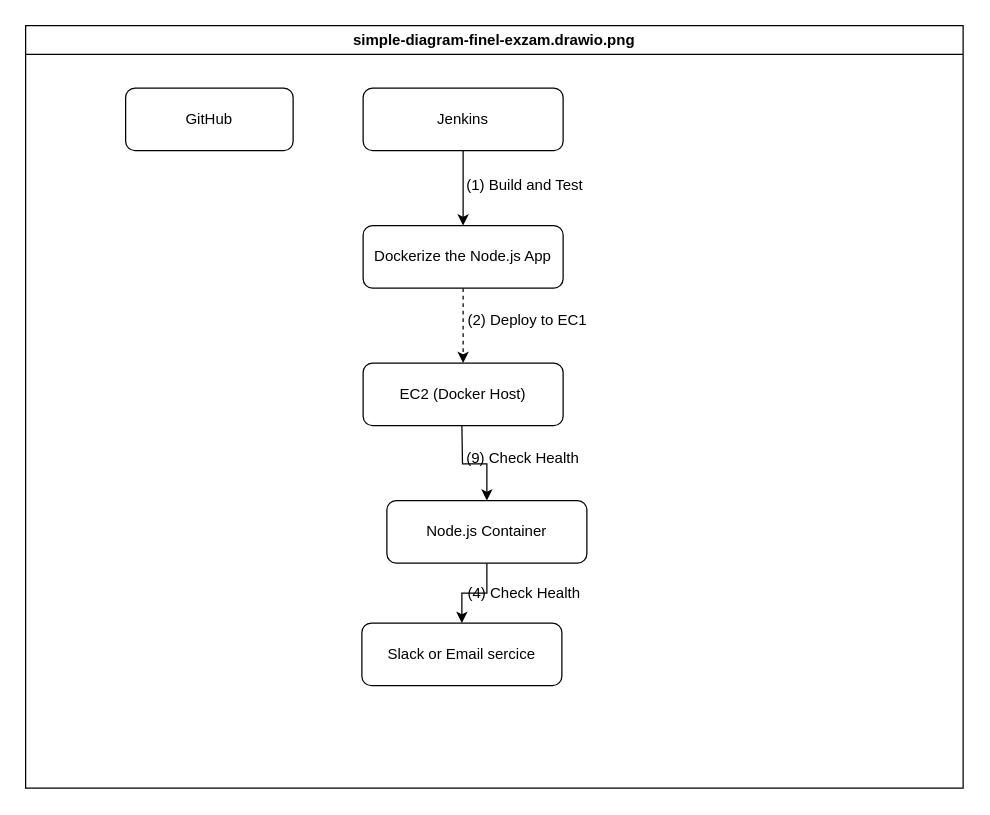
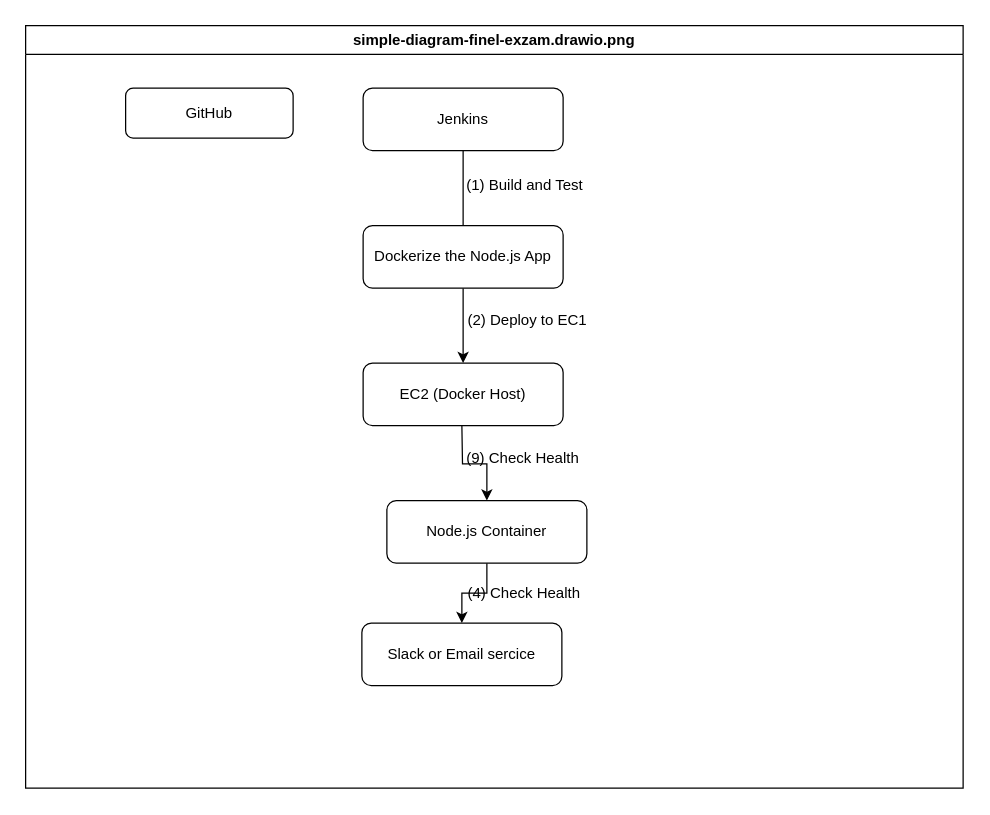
node "GitHub": size 168x63 -> 168x50
edge "Jenkins" -> "Dockerize the Node.js App": arrowhead classic -> none
edge "Dockerize the Node.js App" -> "EC2 (Docker Host)": style dashed -> solid
